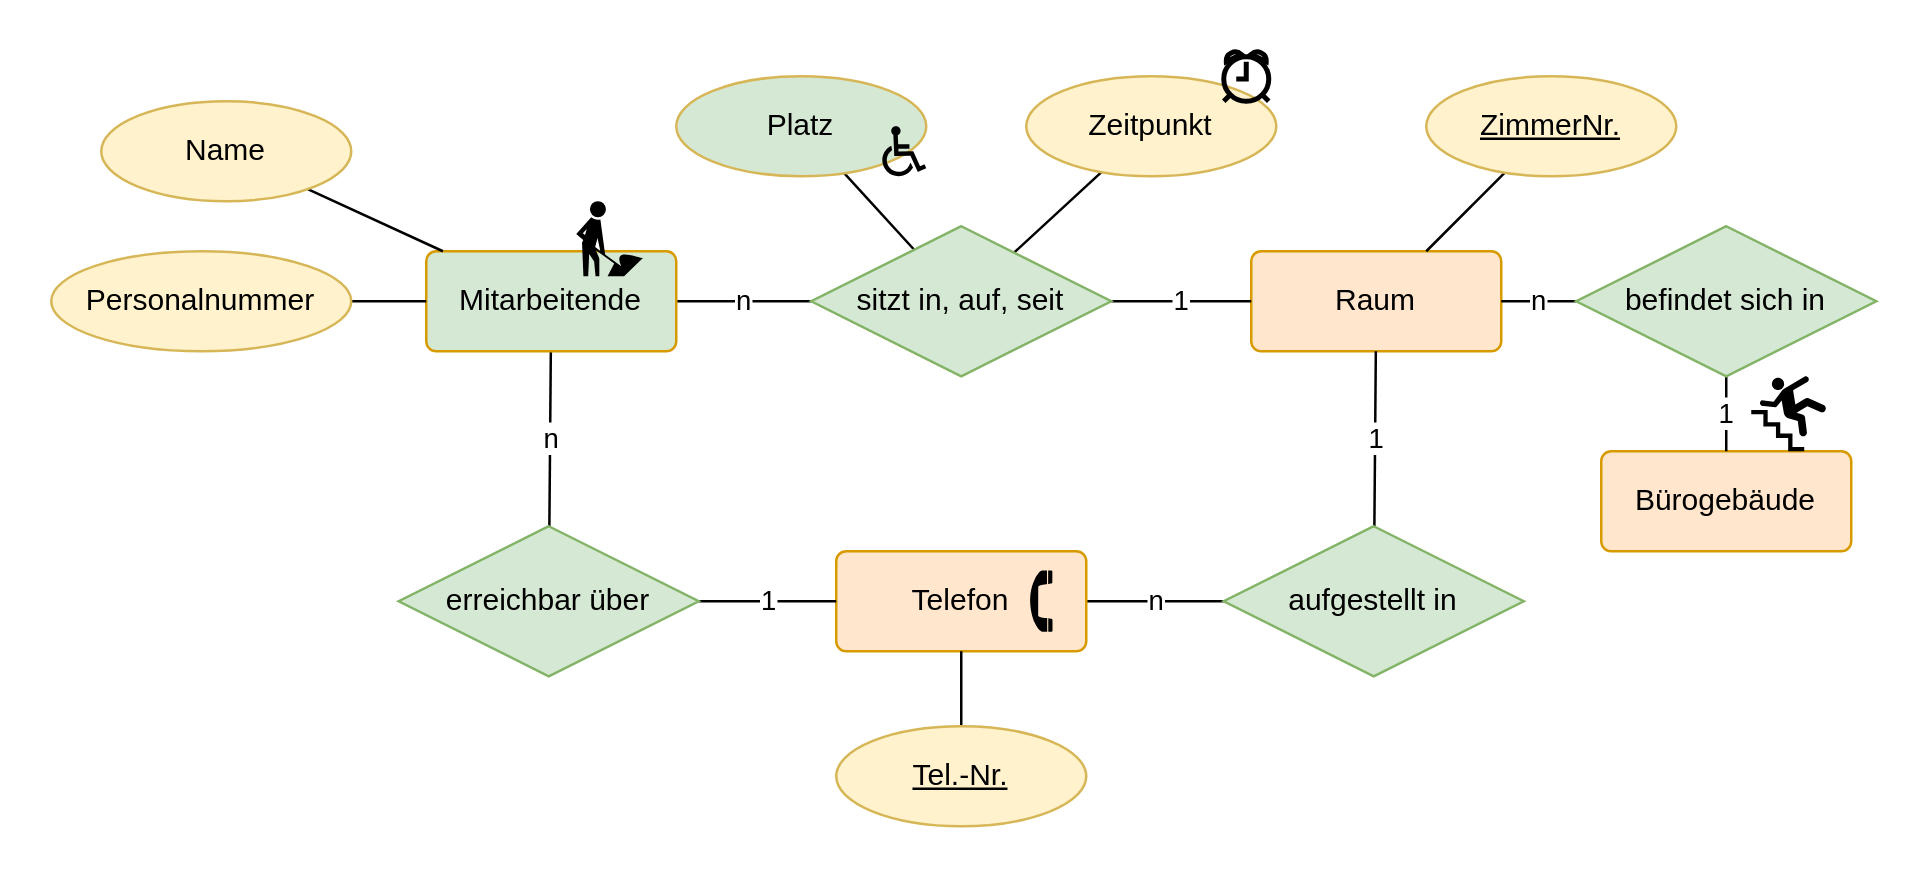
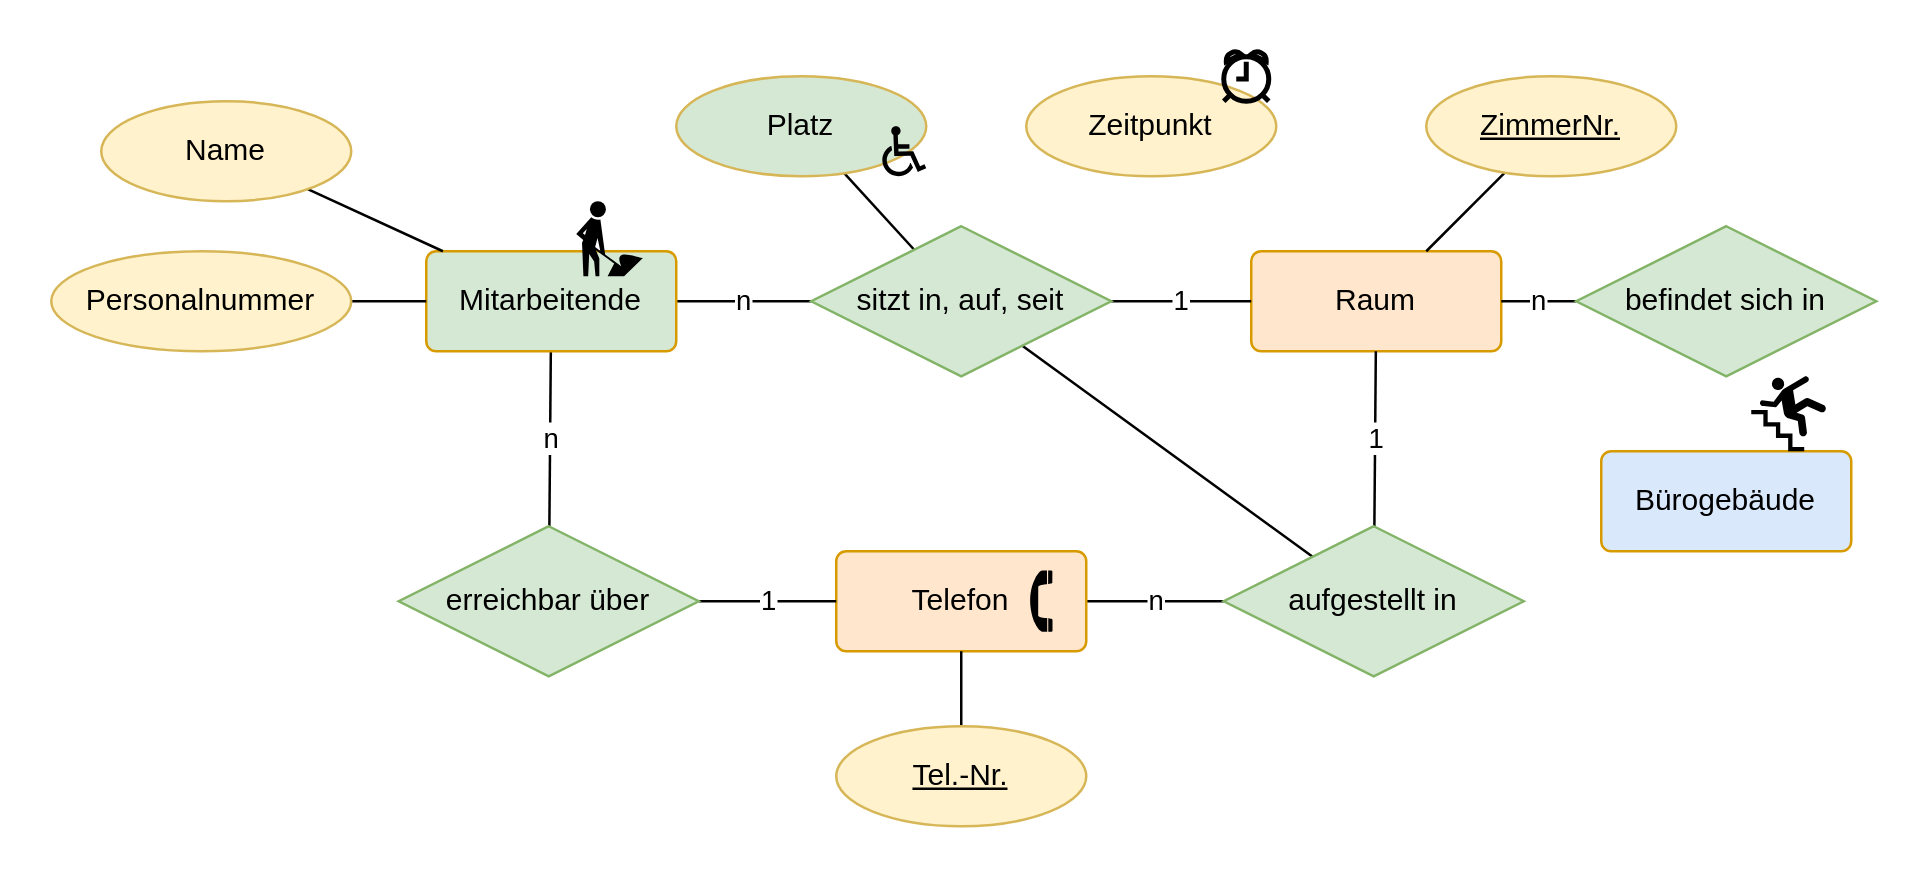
edge "Zeitpunkt" -- "sitzt in, auf, seit": now "aufgestellt in" -- "sitzt in, auf, seit"
edge "befindet sich in" -- "Bürogebäude": removed, label "1"
node "Bürogebäude": fillcolor #ffe6cc -> #dae8fc
